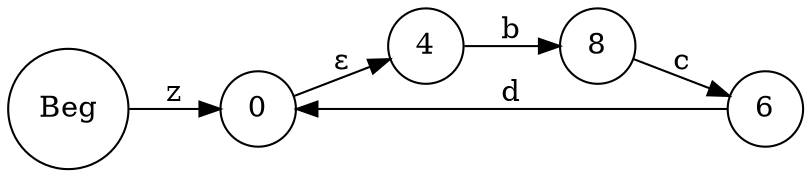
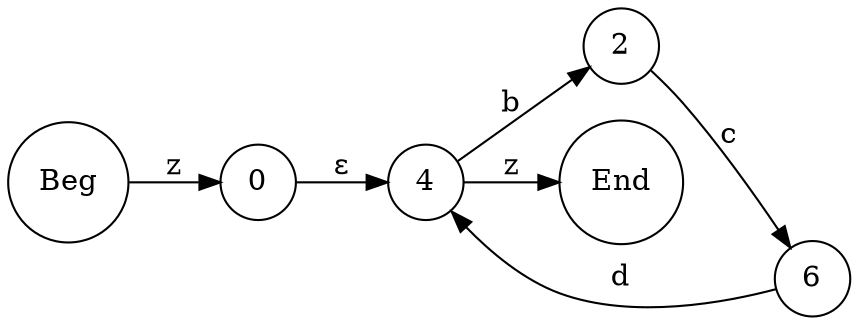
node "8": label "8" -> "2"
edge "6" -> "0": now "6" -> "4"
node "End": added
